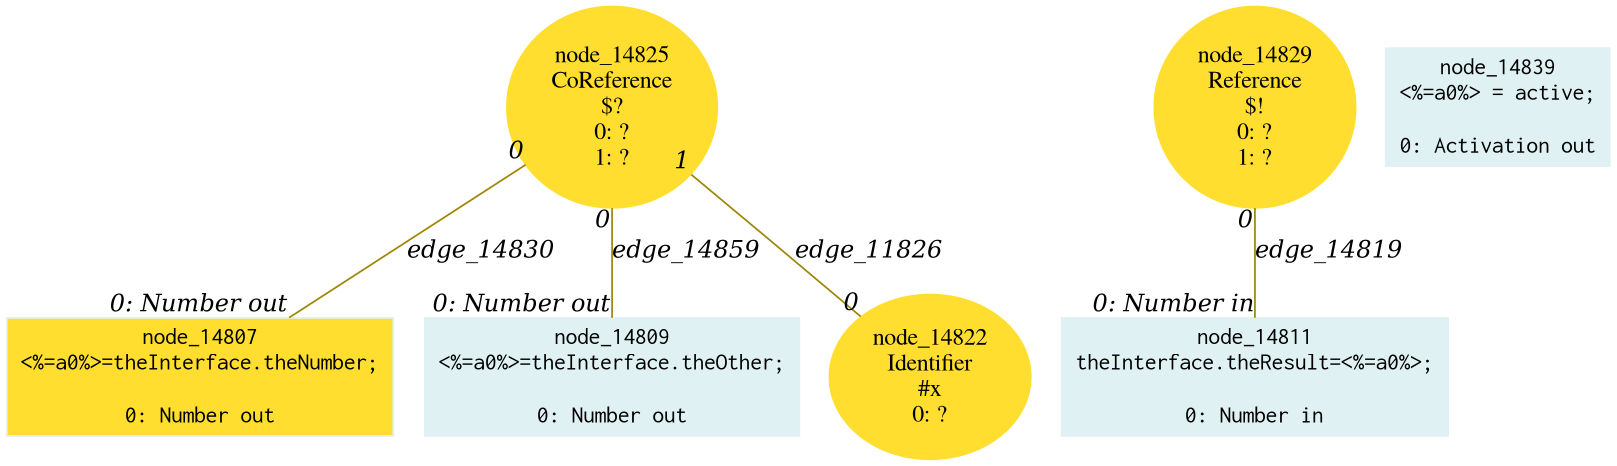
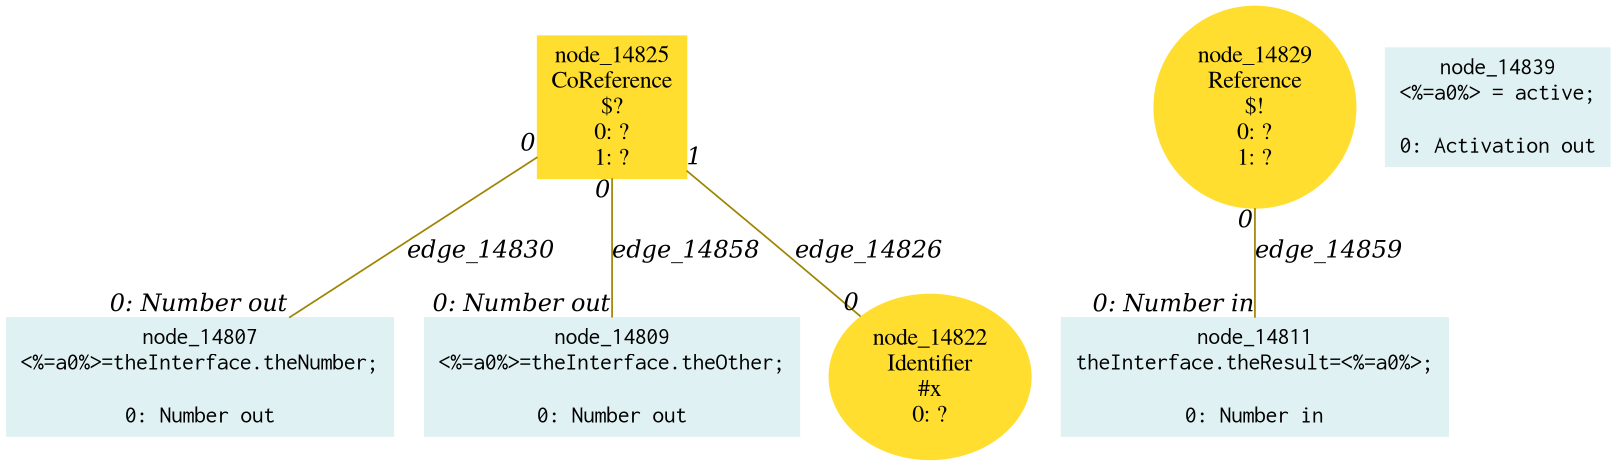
node "node_14825 CoReference $? 0: ? 1: ?": shape ellipse -> box
edge "node_14825 CoReference $? 0: ? 1: ?" -- "node_14809 <%=a0%>=theInterface.theOther; 0: Number out": label "edge_14859" -> "edge_14858"
edge "node_14825 CoReference $? 0: ? 1: ?" -- "node_14822 Identifier #x 0: ?": label "edge_11826" -> "edge_14826"
edge "node_14829 Reference $! 0: ? 1: ?" -- "node_14811 theInterface.theResult=<%=a0%>; 0: Number in": label "edge_14819" -> "edge_14859"
node "node_14807 <%=a0%>=theInterface.theNumber; 0: Number out": fillcolor #ffde2f -> #dff1f2
